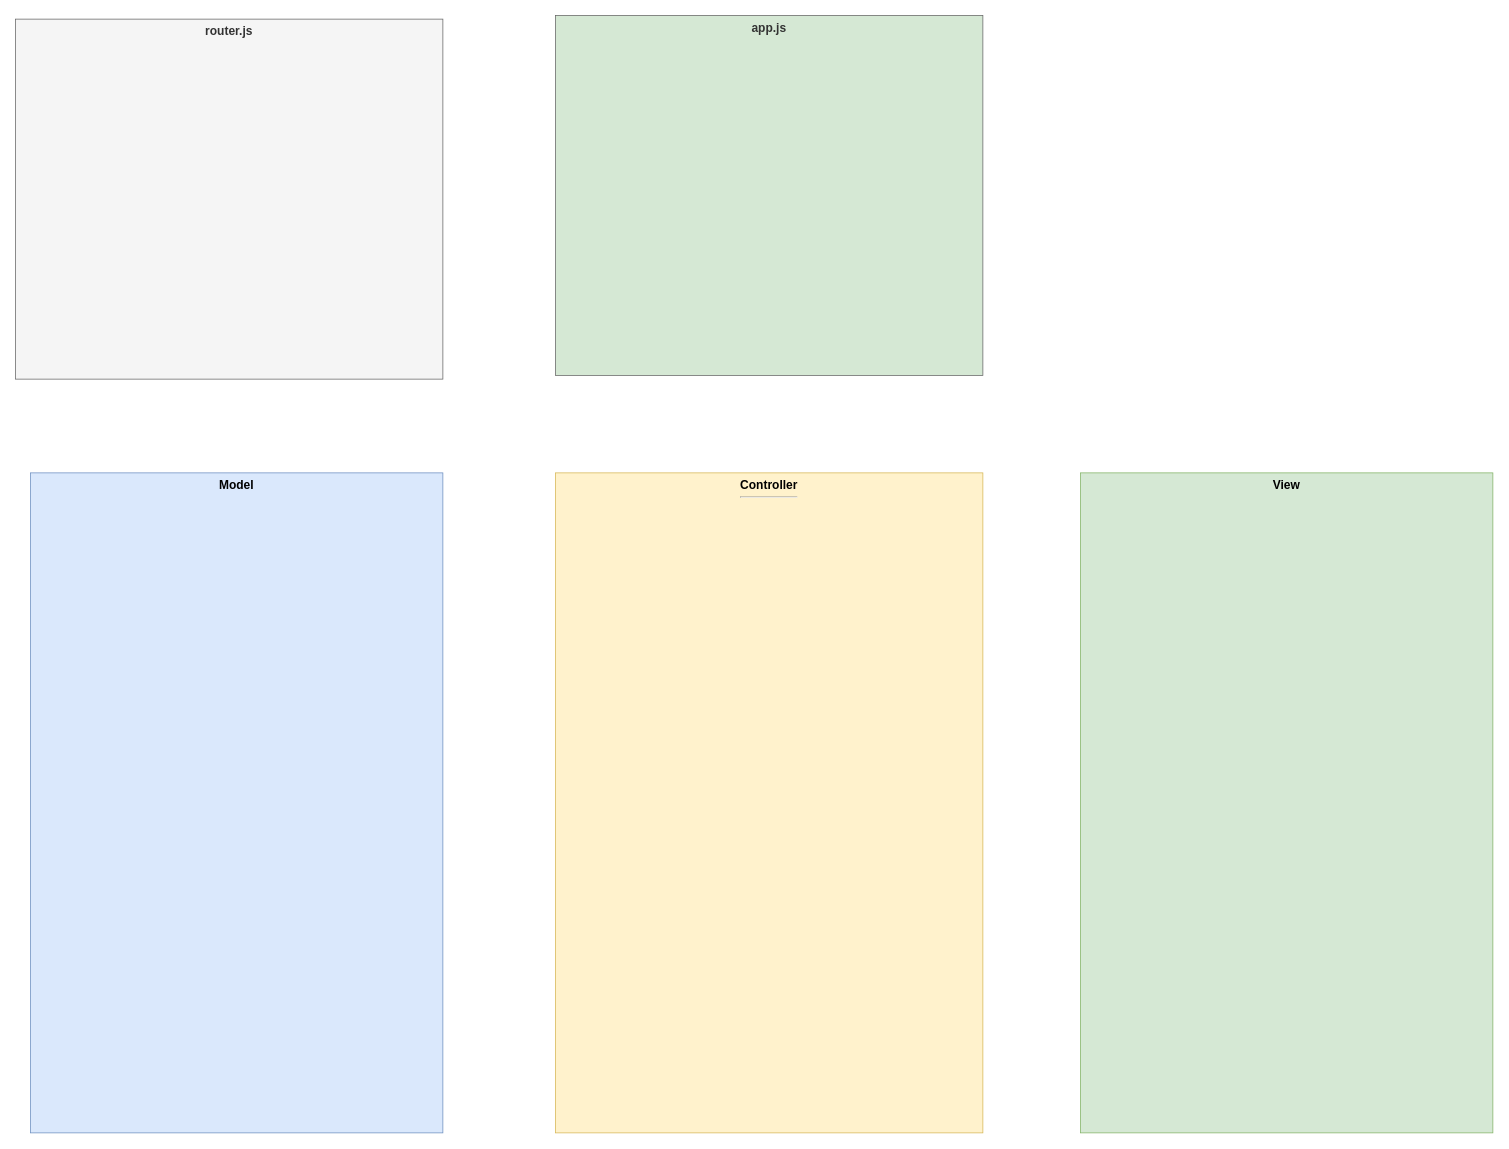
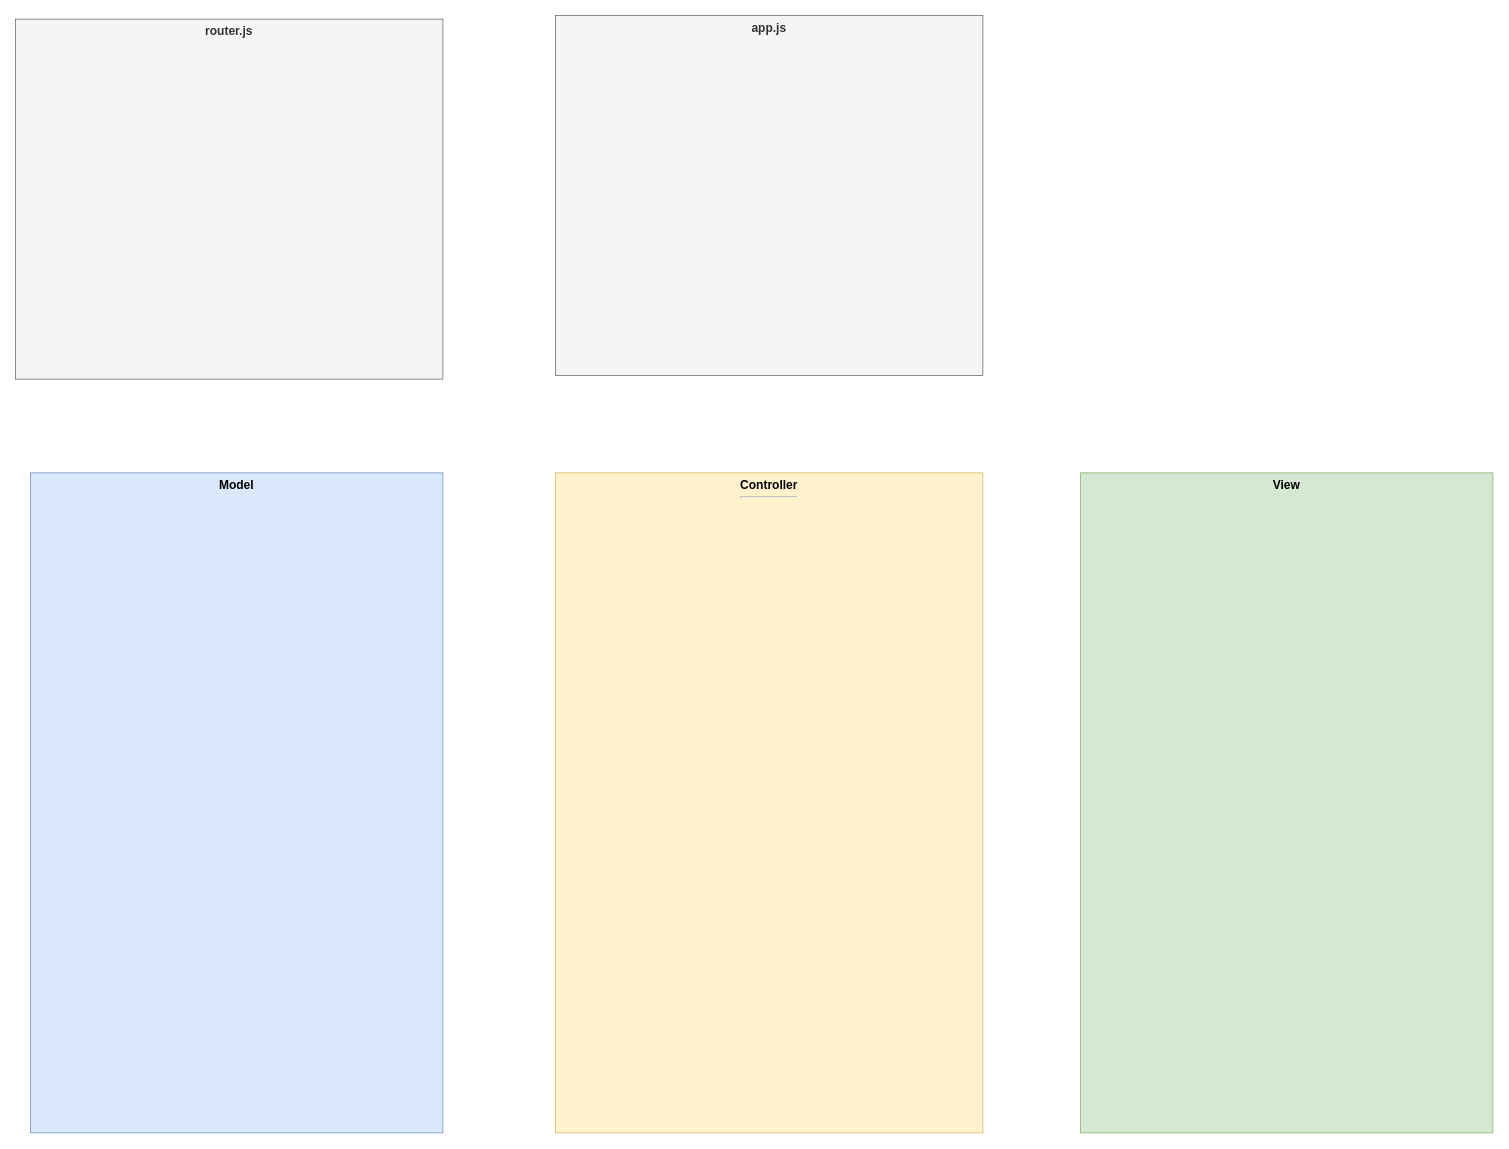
node "app.js": fillcolor #d5e8d4 -> #f5f5f5
